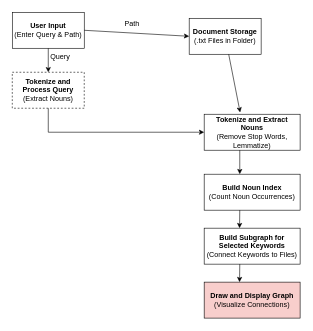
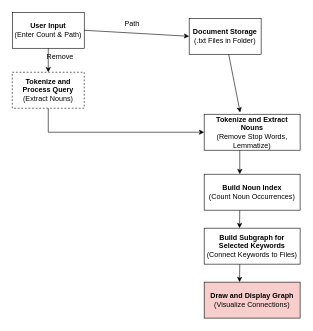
node "User Input (Enter Query & Path)": label "User Input (Enter Query & Path)" -> "User Input (Enter Count & Path)"
node "Query": label "Query" -> "Remove"
